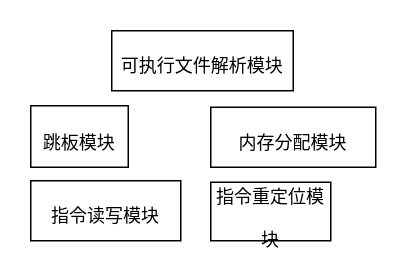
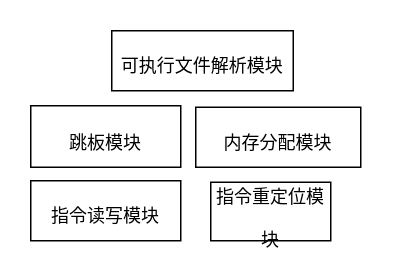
node "跳板模块": size 98x62 -> 150x62
node "内存分配模块": moved (293, 137) -> (278, 137)
